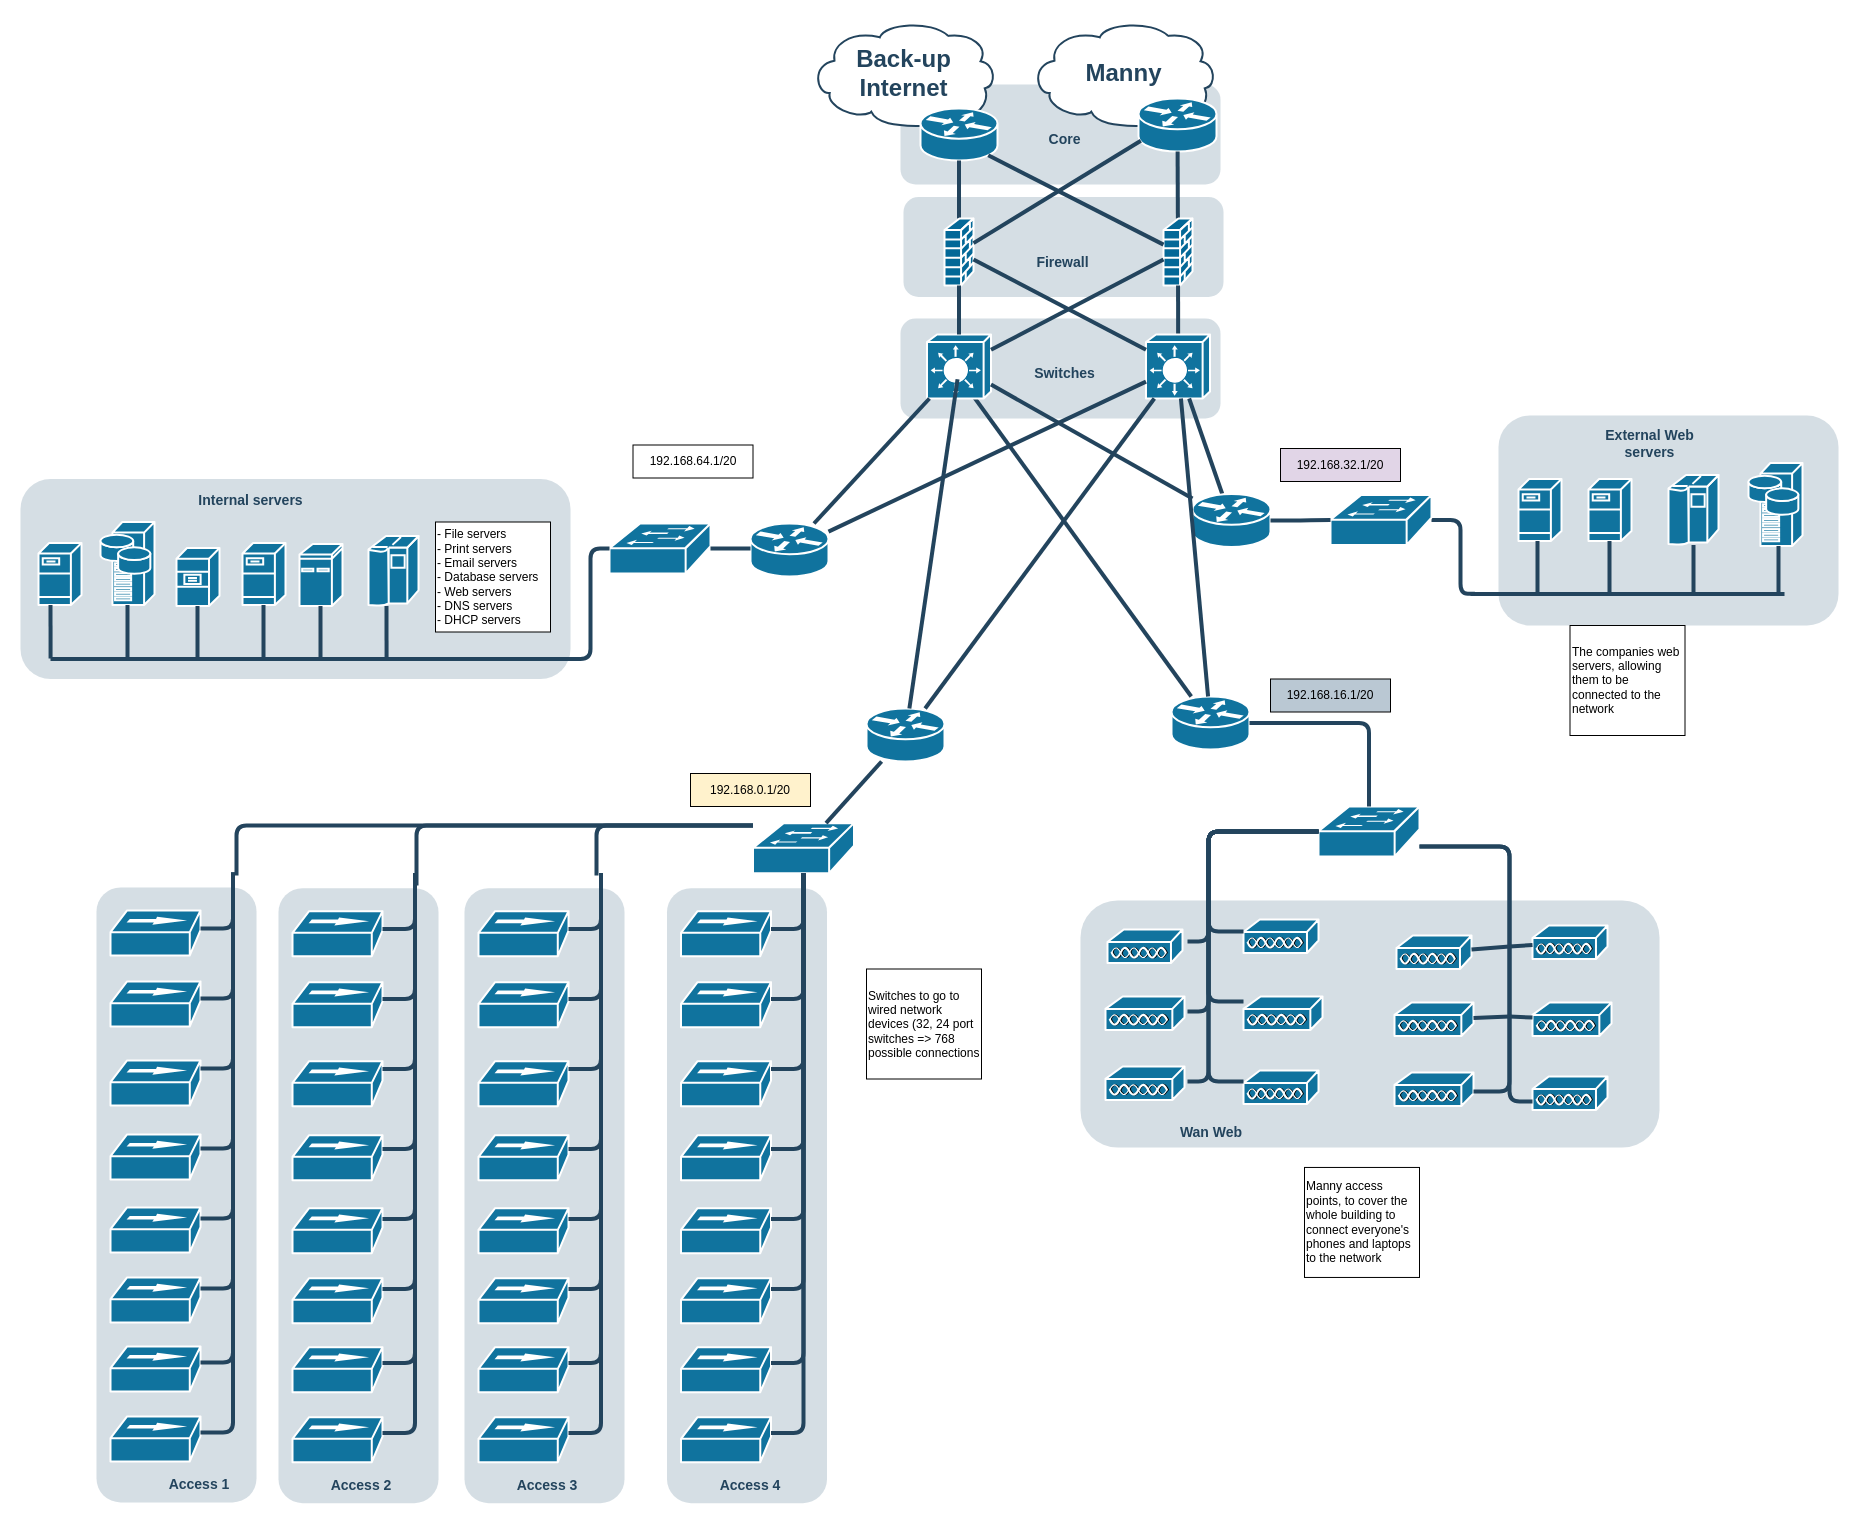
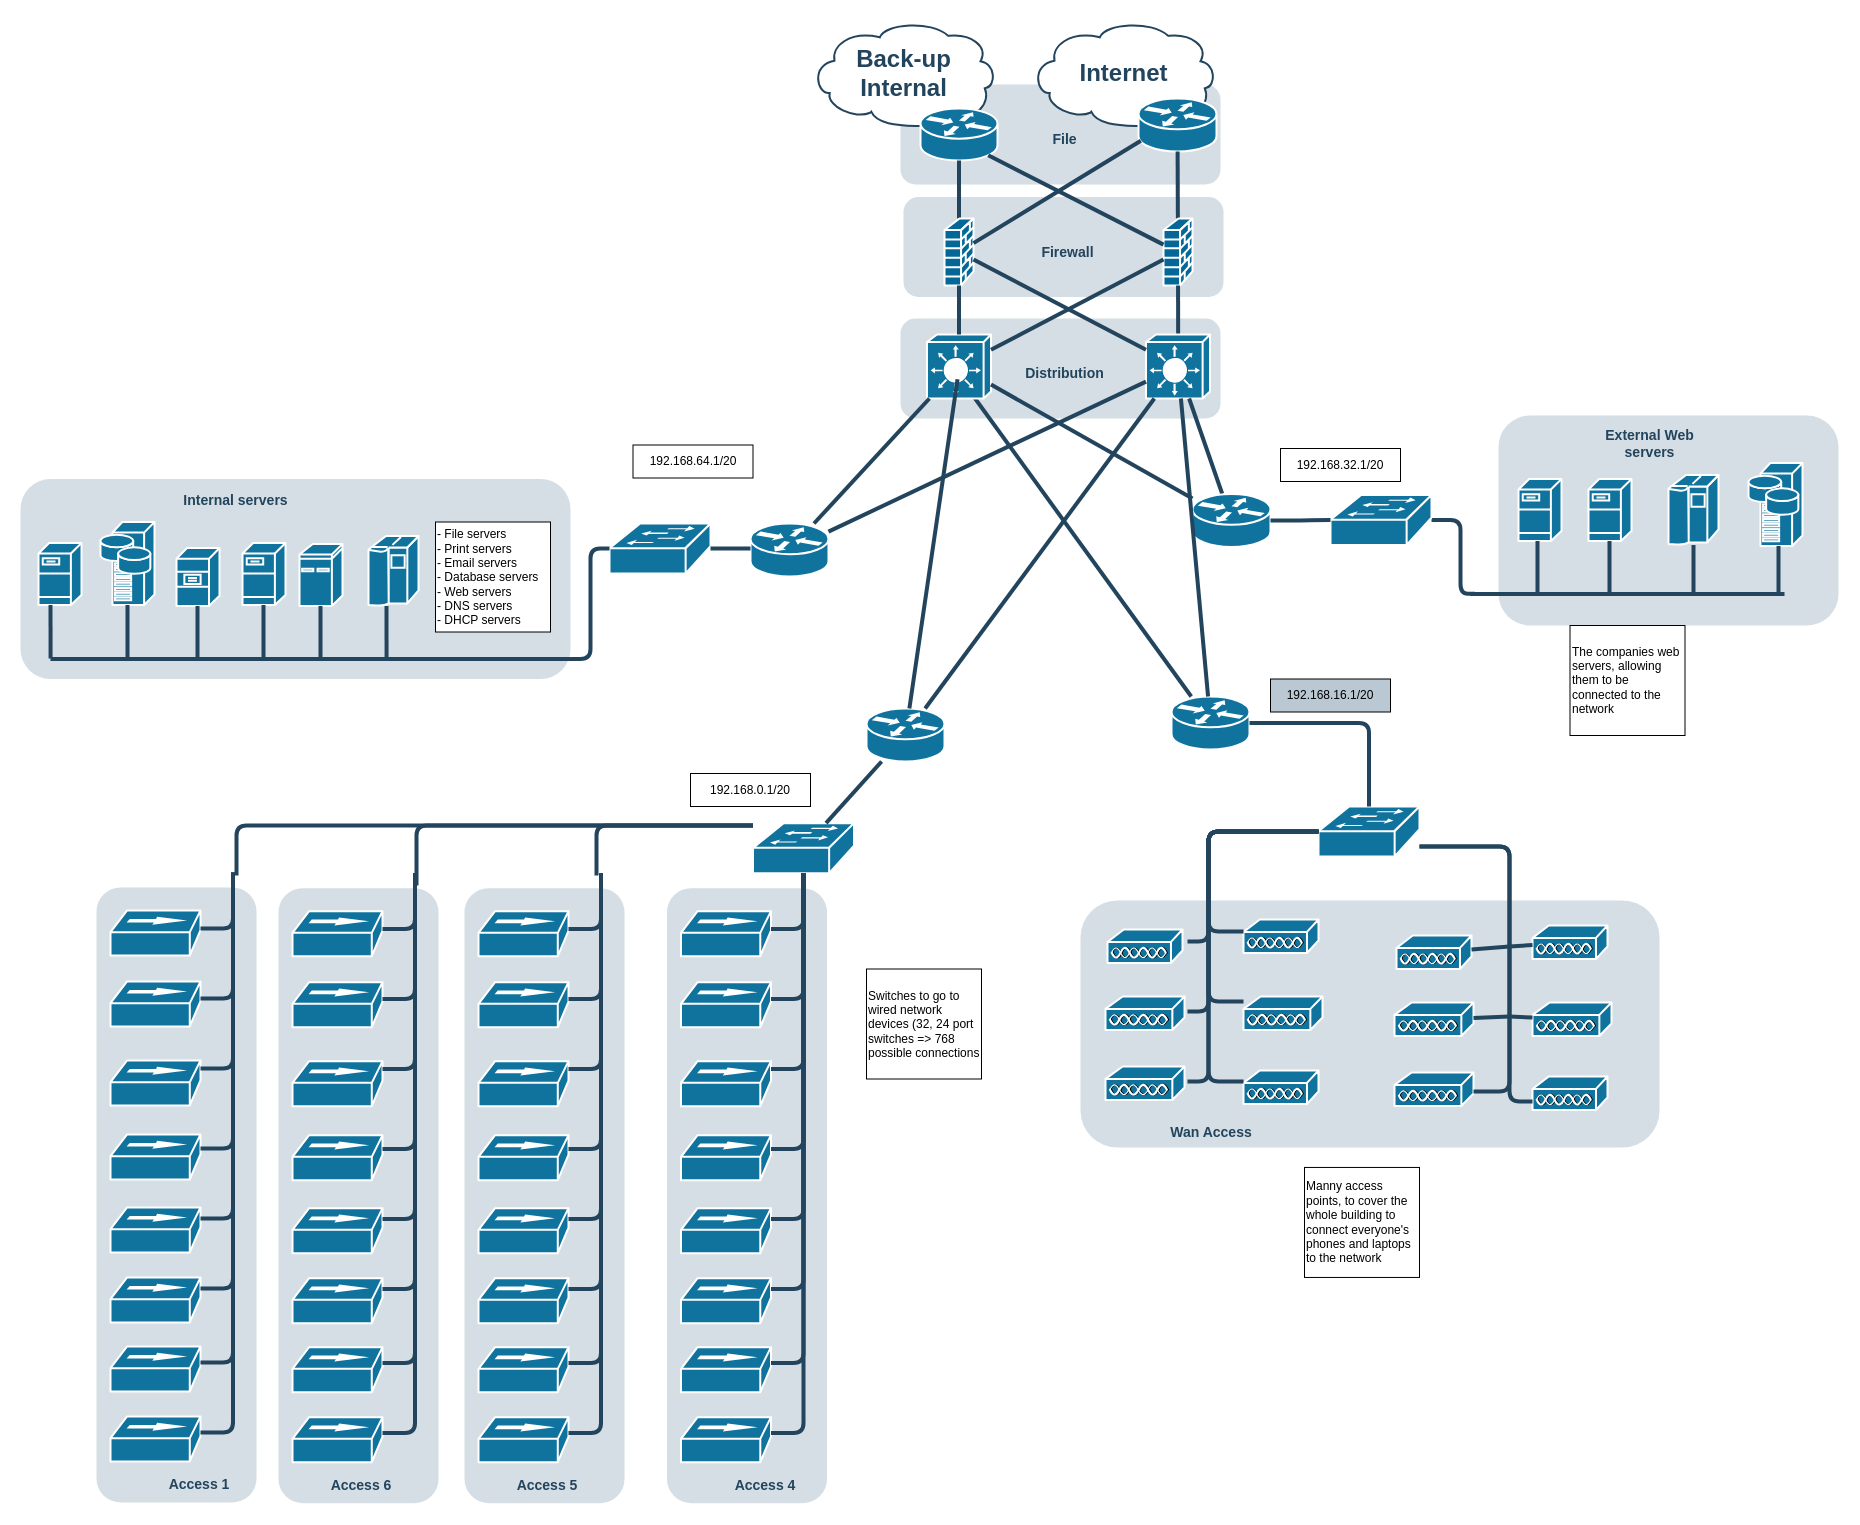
node "Back-up Internet": label "Back-up Internet" -> "Back-up Internal"
node "Manny": label "Manny" -> "Internet"
node "Core": label "Core" -> "File"
node "Firewall": moved (1063, 262) -> (1068, 252)
node "Switches": label "Switches" -> "Distribution"
node "192.168.32.1/20": fillcolor #e1d5e7 -> #ffffff
node "Internal servers": moved (251, 501) -> (236, 501)
node "192.168.0.1/20": fillcolor #fff2cc -> #ffffff
node "Wan Web": label "Wan Web" -> "Wan Access"
node "Access 4": moved (750, 1485) -> (765, 1485)
node "Access 2": label "Access 2" -> "Access 6"
node "Access 3": label "Access 3" -> "Access 5"
